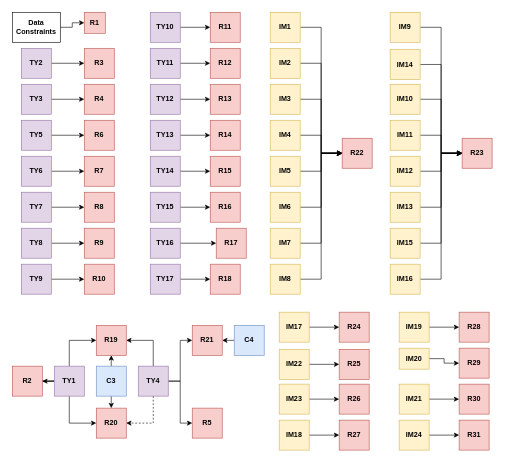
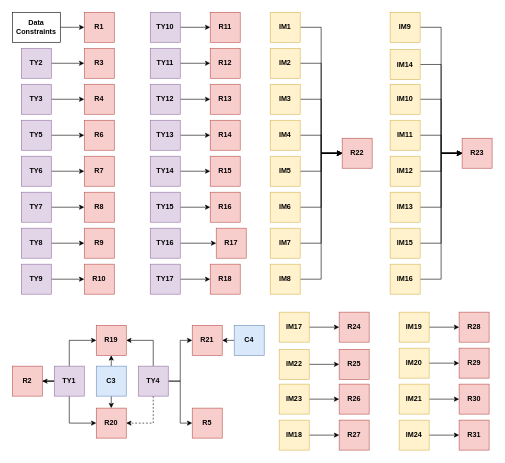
node "R1": size 21x21 -> 30x30
node "IM20": size 30x21 -> 30x30
